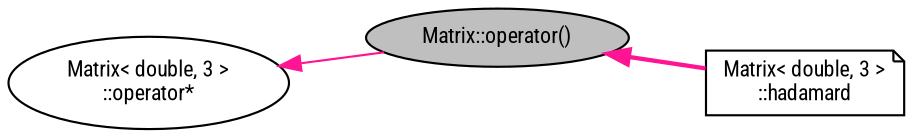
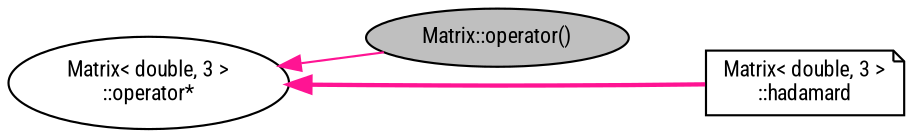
edge "Matrix< double, 3 > ::hadamard" -> "Matrix::operator()": now "Matrix< double, 3 > ::hadamard" -> "Matrix< double, 3 > ::operator*"
